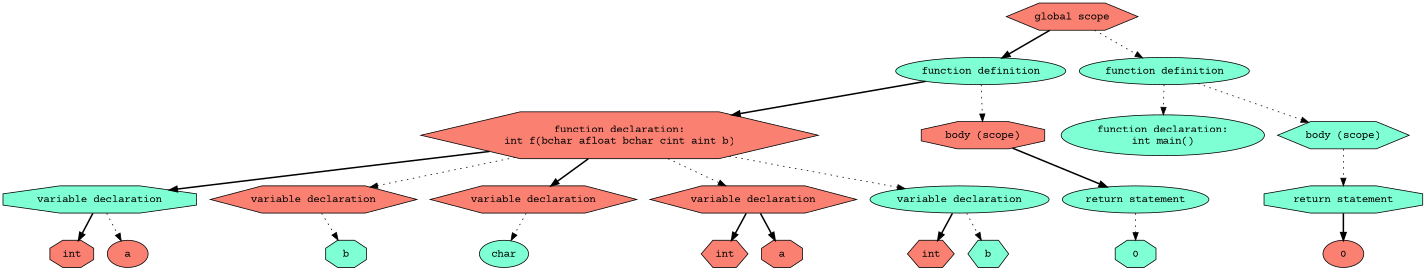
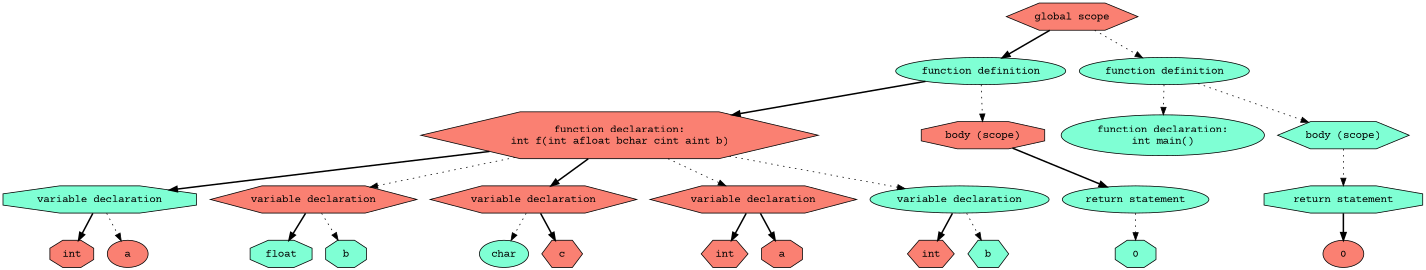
node "function declaration: int f(bchar afloat bchar cint aint b)": label "function declaration: int f(bchar afloat bchar cint aint b)" -> "function declaration: int f(int afloat bchar cint aint b)"
node "float": added
node "c": added
